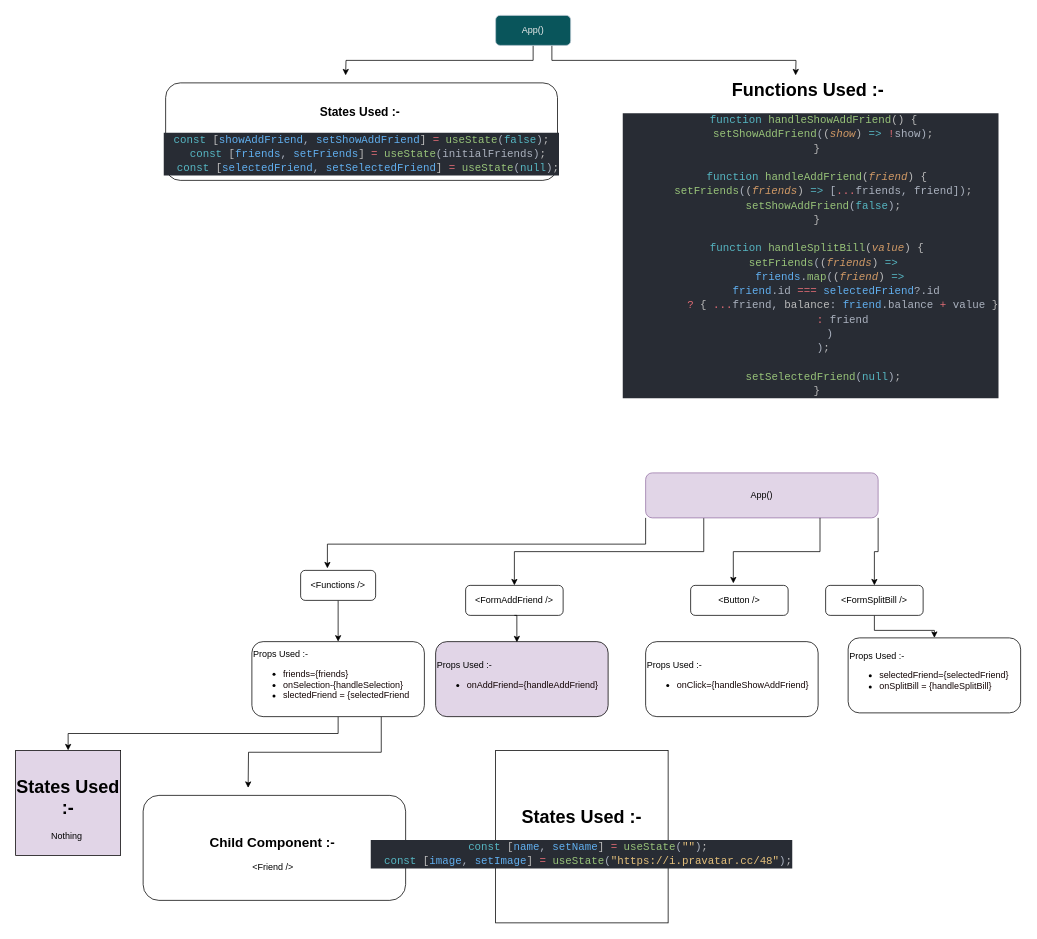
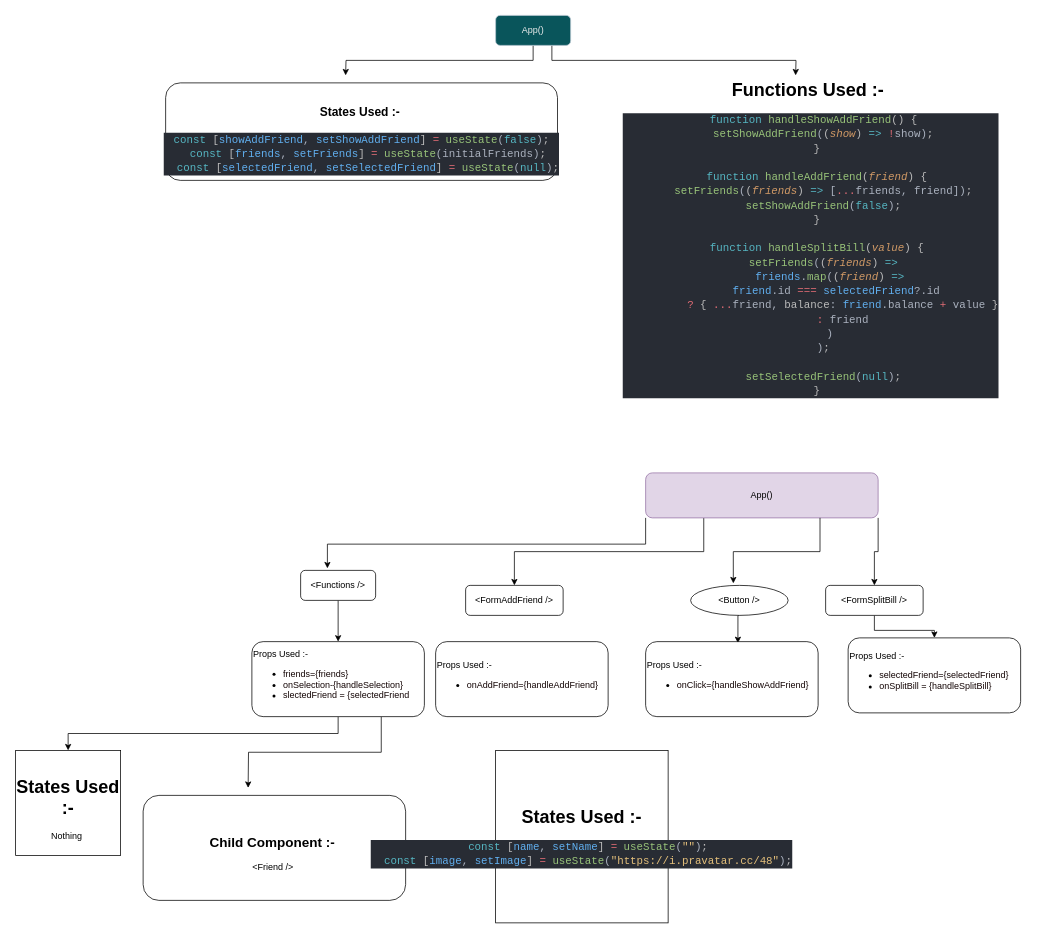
node "<Button />": shape rounded rectangle -> ellipse
edge "<FormAddFriend />" -> "Props Used :- onAddFriend={handleAddFriend}": removed
edge "<Button />" -> "Props Used :- onClick={handleShowAddFriend}": added
node "Props Used :- onAddFriend={handleAddFriend}": fillcolor #e1d5e7 -> #ffffff
node "States Used :- Nothing": fillcolor #e1d5e7 -> #ffffff
